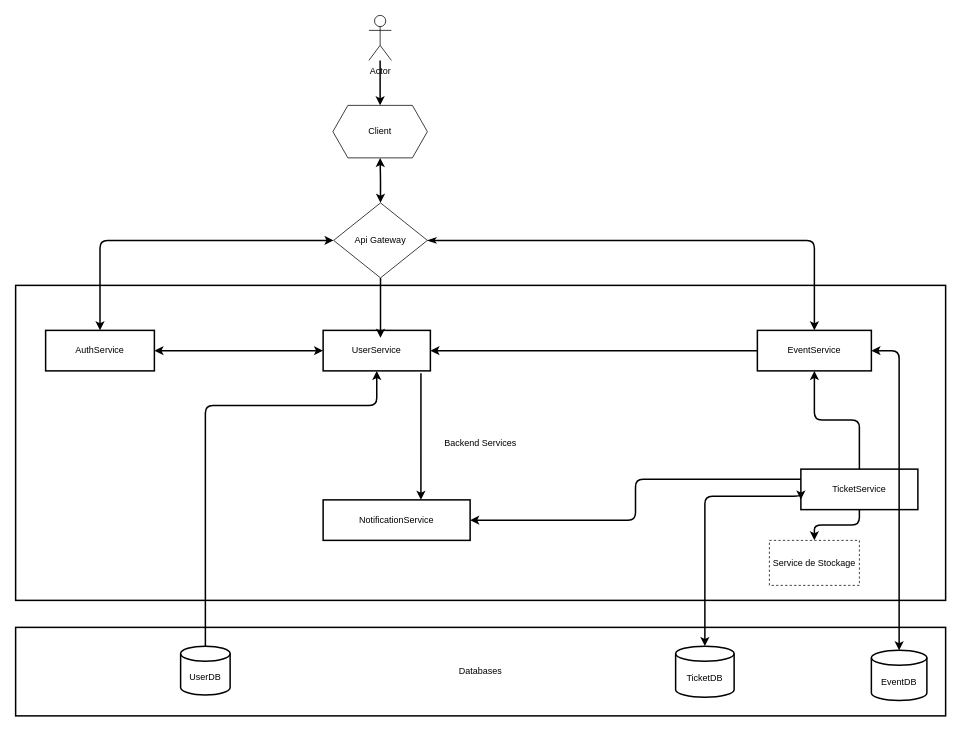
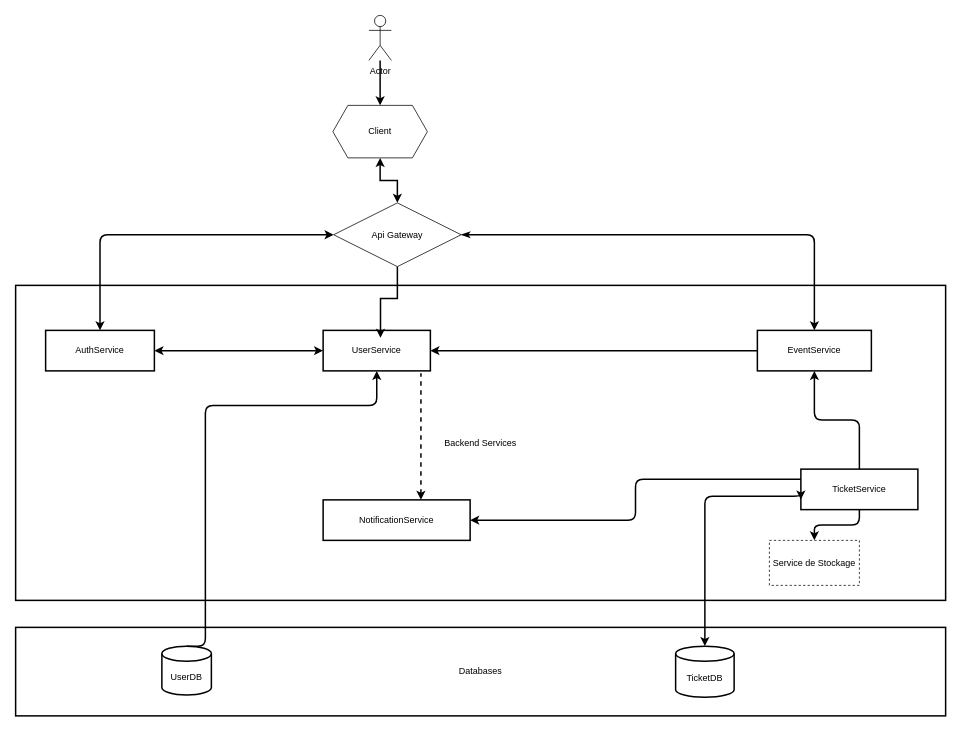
node "Api Gateway": size 94x75 -> 128x64
edge "UserService" -> "NotificationService": style solid -> dashed
edge "EventService" -- "EventDB": removed
node "UserDB": moved (205, 671) -> (186, 671)
node "EventDB": removed
